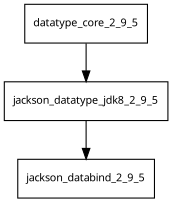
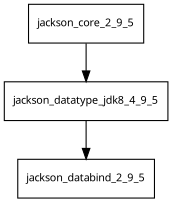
node "datatype_core_2_9_5": label "datatype_core_2_9_5" -> "jackson_core_2_9_5"
node "jackson_datatype_jdk8_2_9_5": label "jackson_datatype_jdk8_2_9_5" -> "jackson_datatype_jdk8_4_9_5"
